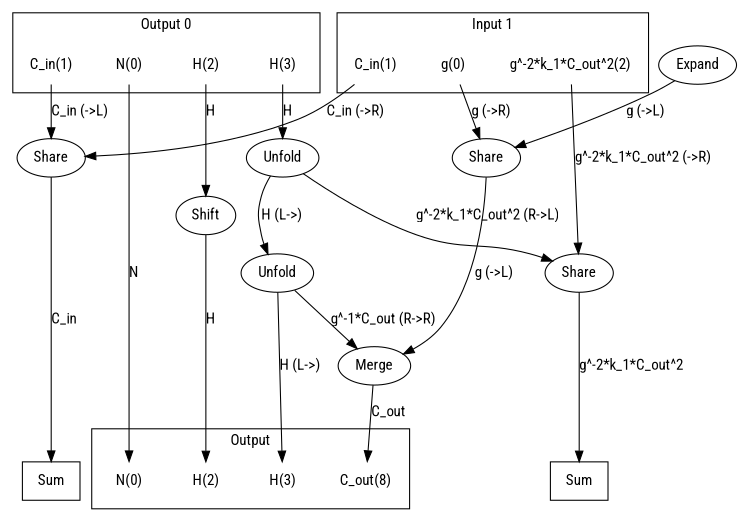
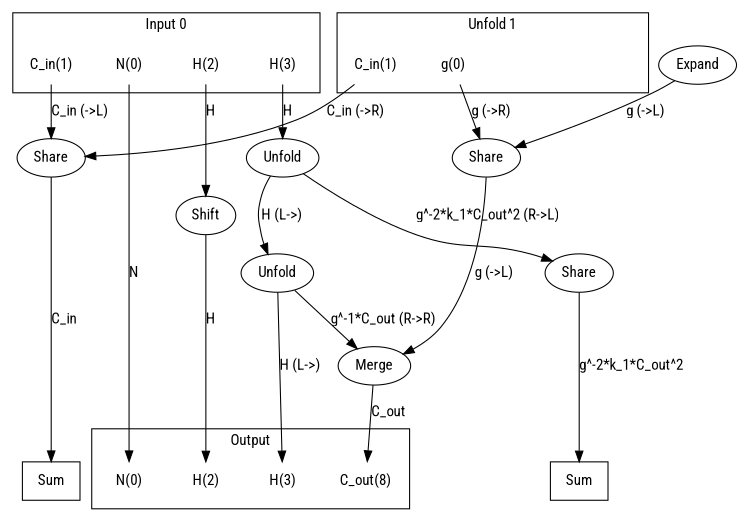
cluster "Output 0": label "Output 0" -> "Input 0"
cluster "Input 1": label "Input 1" -> "Unfold 1"
node "g^-2*k_1*C_out^2(2)": removed
